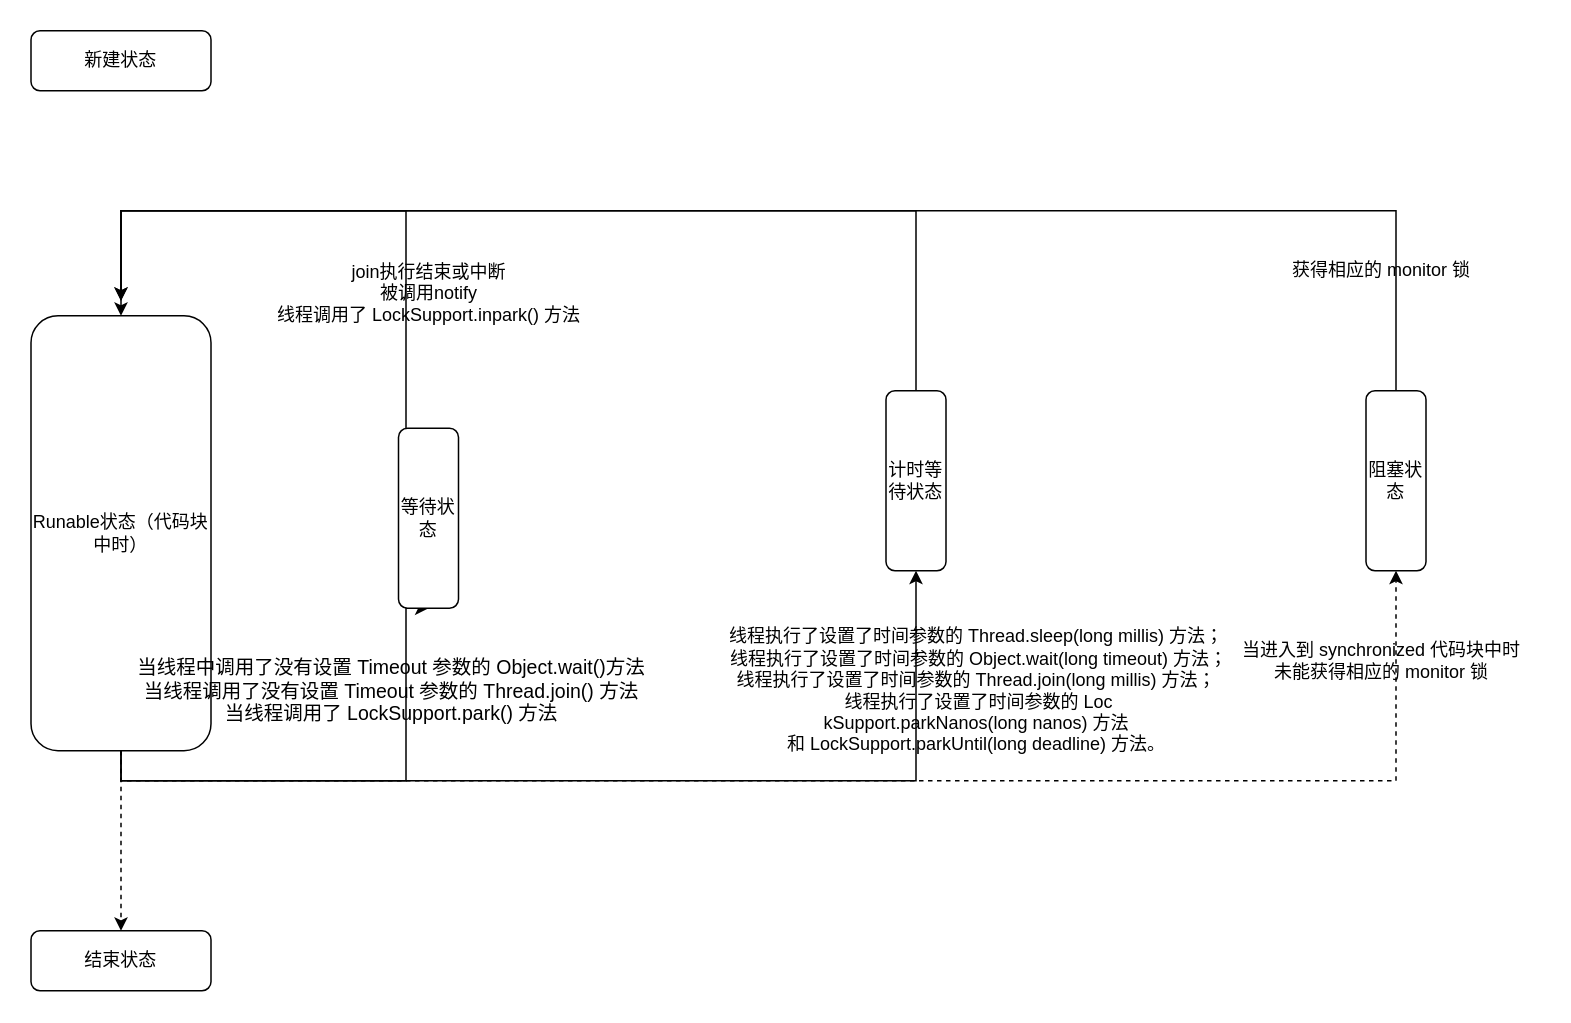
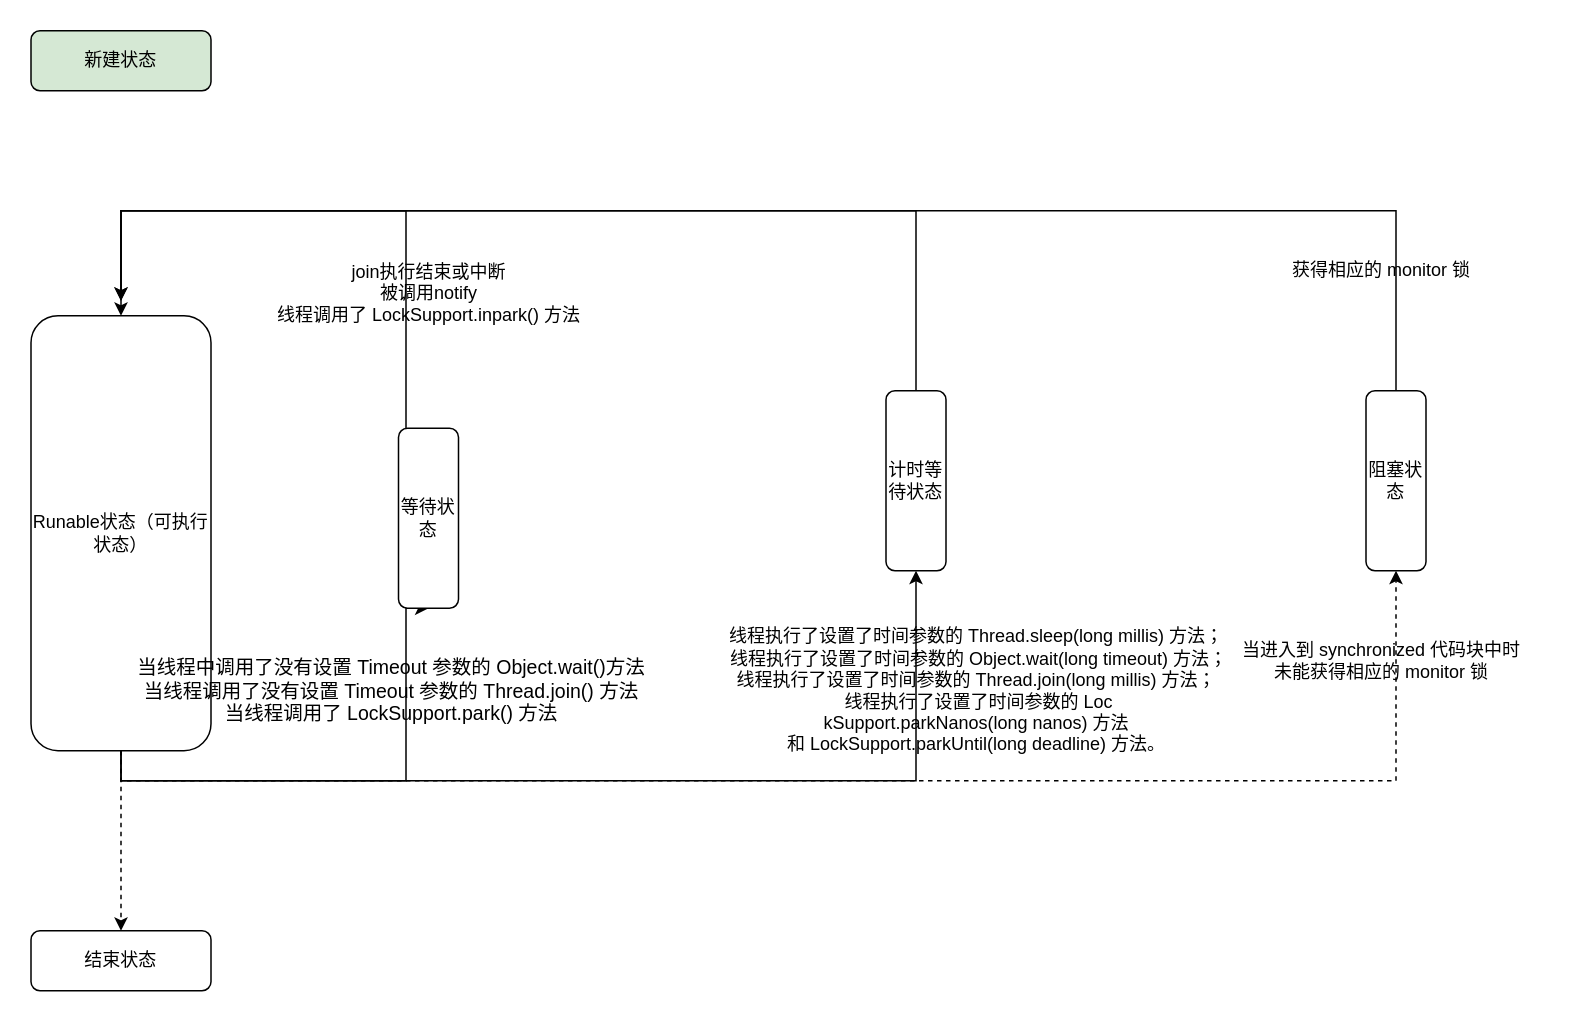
node "新建状态": fillcolor #ffffff -> #d5e8d4
node "Runable状态（代码块中时）": label "Runable状态（代码块中时）" -> "Runable状态（可执行状态）"
